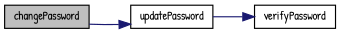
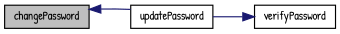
edge "changePassword" -> "updatePassword": reversed
